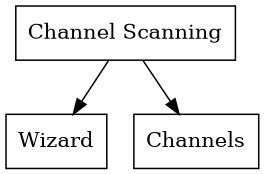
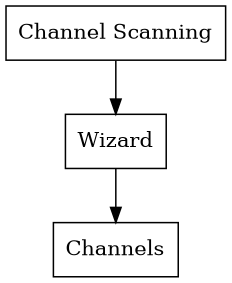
edge "Channel Scanning" -> "Channels": now "Wizard" -> "Channels"
